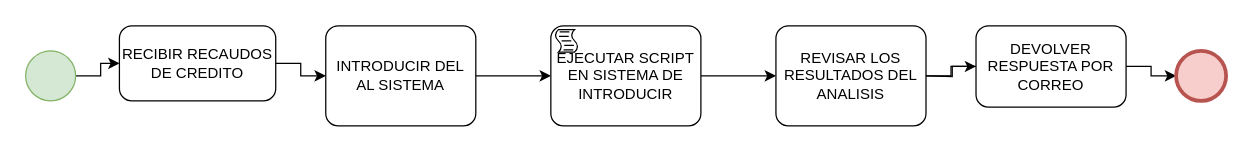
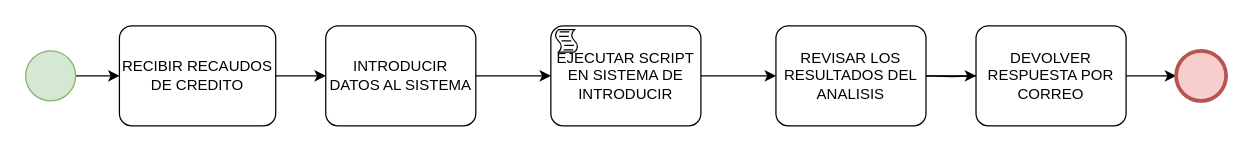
node "RECIBIR RECAUDOS DE CREDITO": size 156x75 -> 156x100
node "DEVOLVER RESPUESTA POR CORREO": size 150x81 -> 150x100
node "INTRODUCIR DEL AL SISTEMA": label "INTRODUCIR DEL AL SISTEMA" -> "INTRODUCIR DATOS AL SISTEMA"
